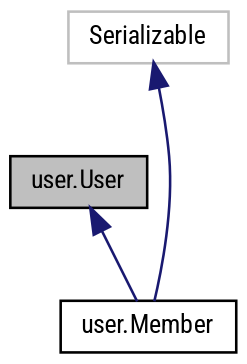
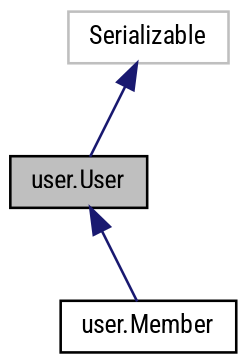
edge "user.Member" -> "Serializable": now "user.User" -> "Serializable"
